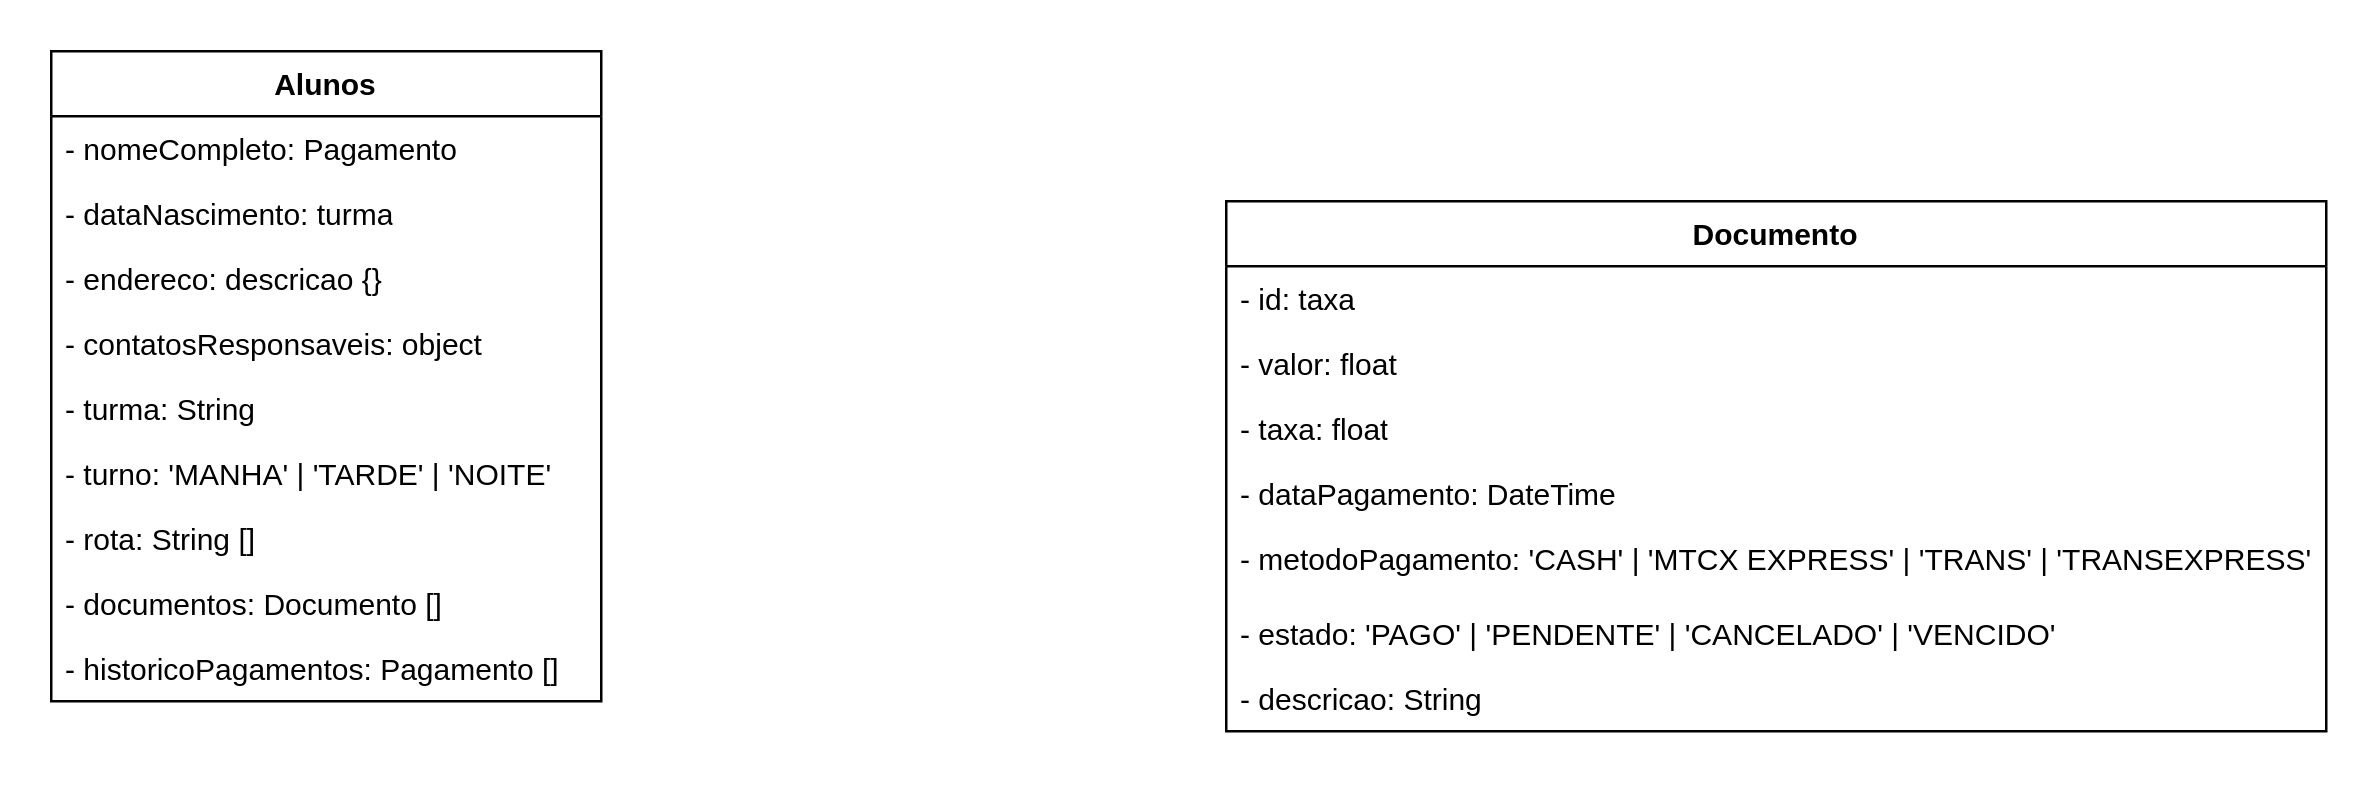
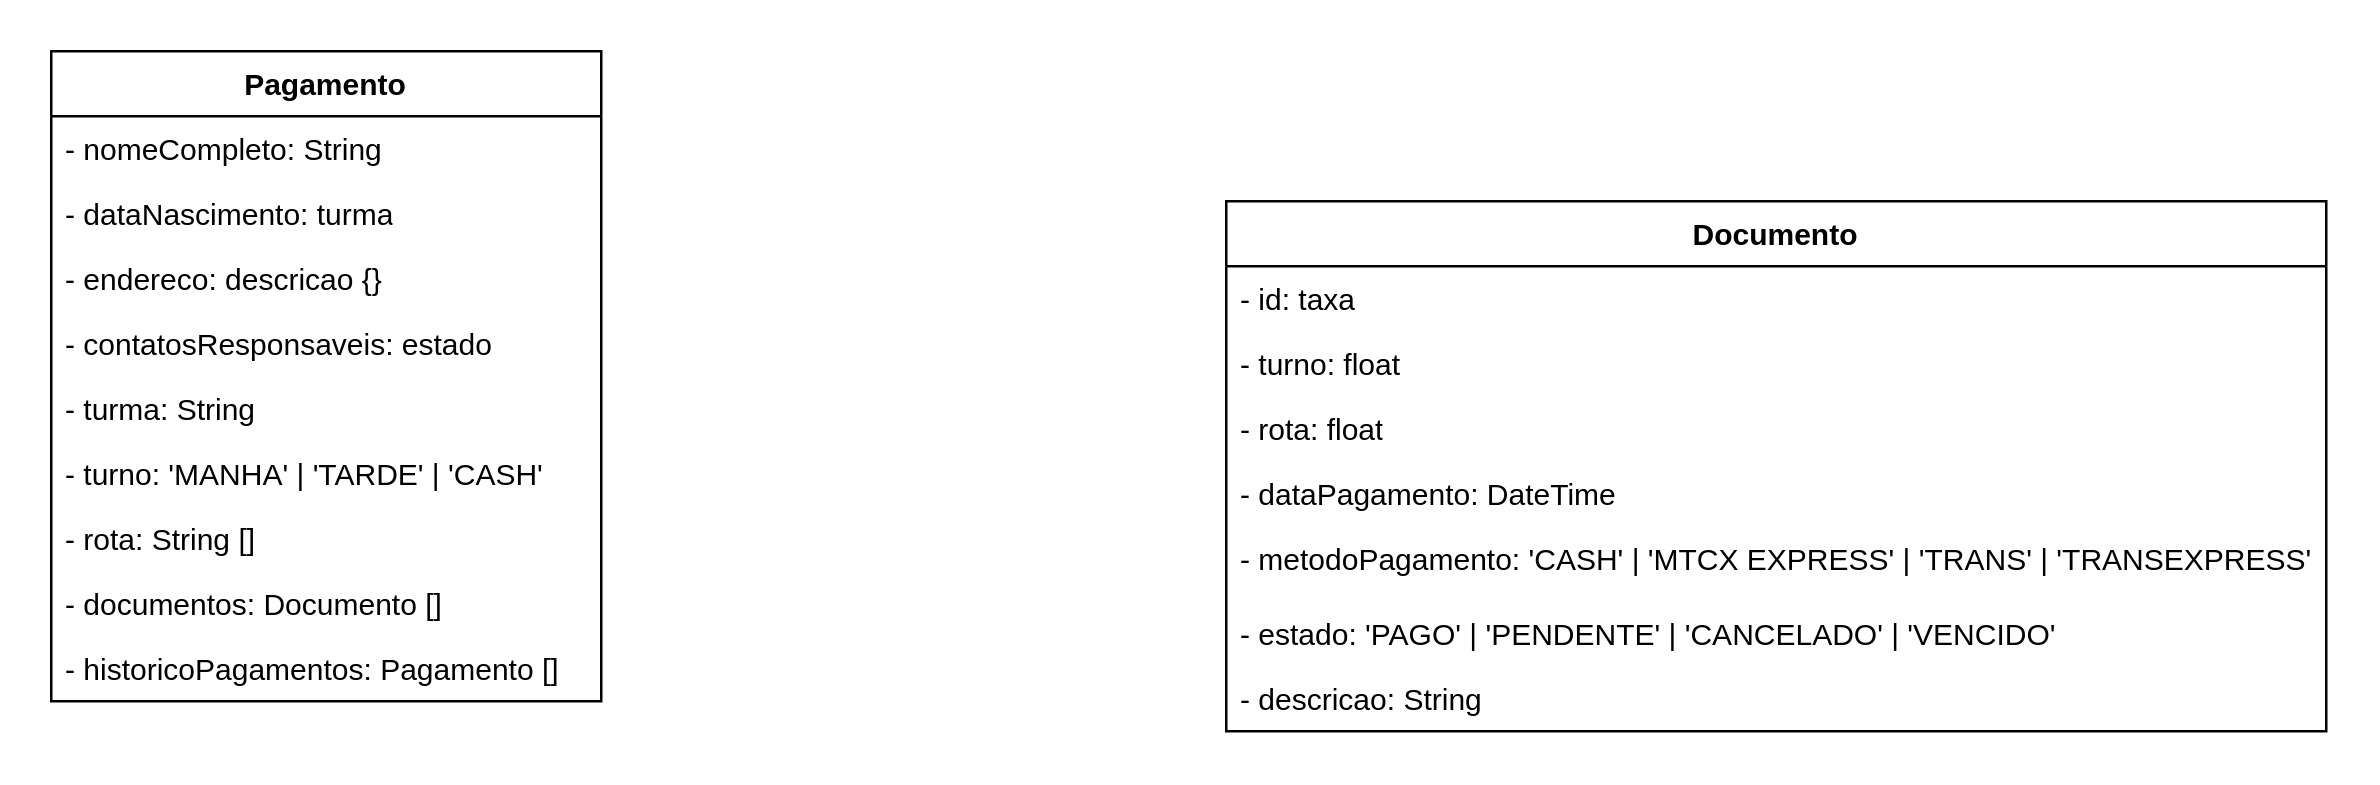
node "Alunos": label "Alunos" -> "Pagamento"
node "- nomeCompleto: Pagamento": label "- nomeCompleto: Pagamento" -> "- nomeCompleto: String"
node "- contatosResponsaveis: object": label "- contatosResponsaveis: object" -> "- contatosResponsaveis: estado"
node "- valor: float": label "- valor: float" -> "- turno: float"
node "- taxa: float": label "- taxa: float" -> "- rota: float"
node "- turno: 'MANHA' | 'TARDE' | 'NOITE'": label "- turno: 'MANHA' | 'TARDE' | 'NOITE'" -> "- turno: 'MANHA' | 'TARDE' | 'CASH'"
